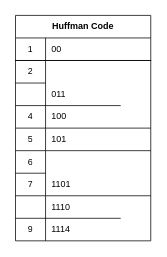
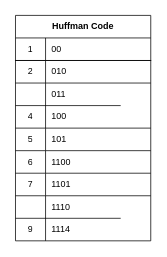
node "010": added
node "1100": added
